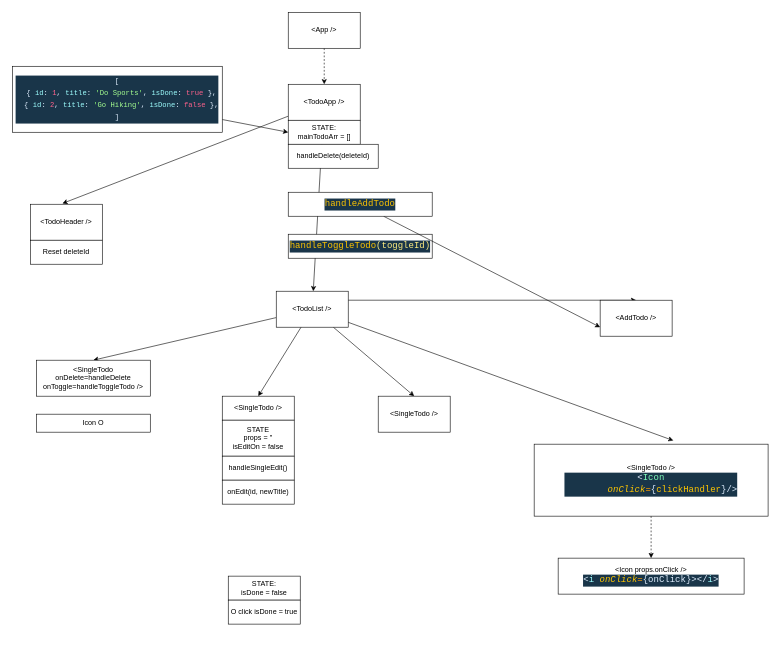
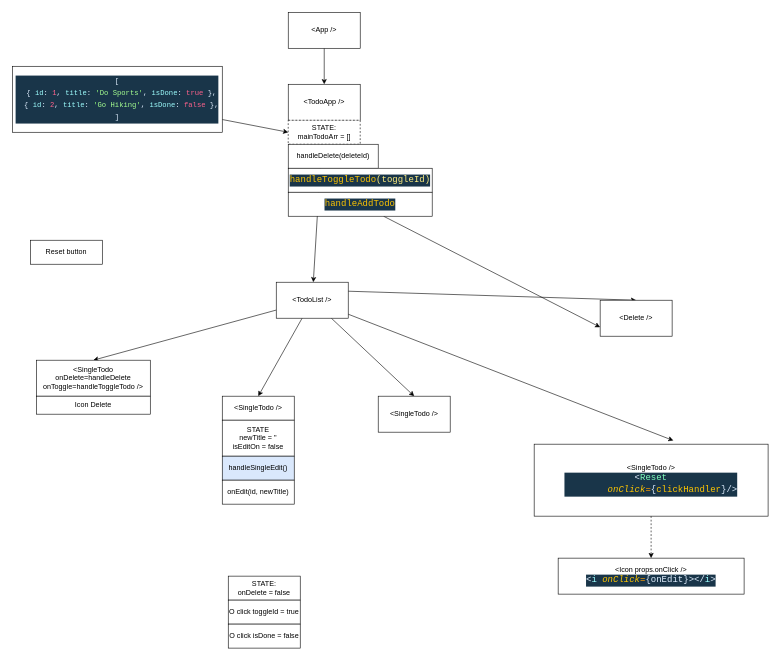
edge "<App />" -> "<TodoApp />": style dashed -> solid
node "STATE: mainTodoArr = []": style solid -> dashed
edge "<TodoApp />" -> "<TodoHeader />": removed
node "<TodoHeader />": removed
node "handleToggleTodo(toggleId)": moved (360, 246) -> (360, 180)
node "Reset deleteId": label "Reset deleteId" -> "Reset button"
node "<TodoList />": moved (312, 309) -> (312, 300)
node "<AddTodo />": label "<AddTodo />" -> "<Delete />"
node "Icon Delete": added
node "Icon O": removed
node "STATE props = '' isEditOn = false": label "STATE props = '' isEditOn = false" -> "STATE newTitle = '' isEditOn = false"
node "handleSingleEdit()": fillcolor #ffffff -> #dae8fc
node "<SingleTodo /> <Icon onClick={clickHandler}/>": label "<SingleTodo /> <Icon onClick={clickHandler}/>" -> "<SingleTodo /> <Reset onClick={clickHandler}/>"
node "<Icon props.onClick /> <i onClick={onClick}></i>": label "<Icon props.onClick /> <i onClick={onClick}></i>" -> "<Icon props.onClick /> <i onClick={onEdit}></i>"
node "STATE: isDone = false": label "STATE: isDone = false" -> "STATE: onDelete = false"
node "O click isDone = true": label "O click isDone = true" -> "O click toggleId = true"
node "O click isDone = false": added
